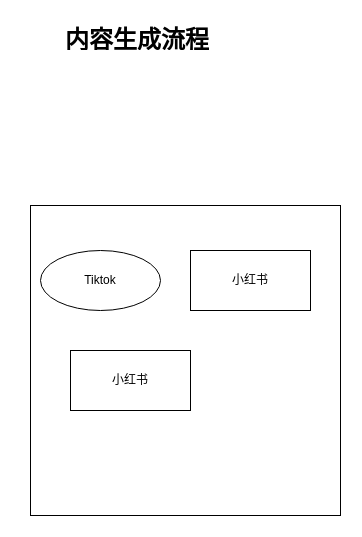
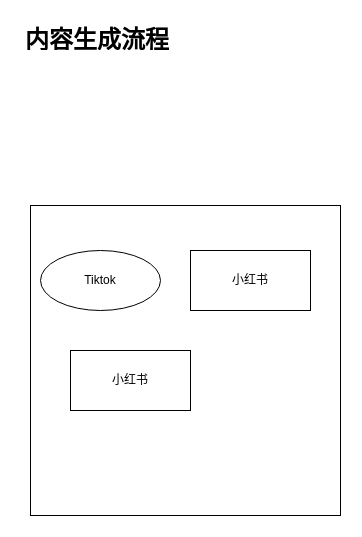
node "内容生成流程": moved (151, 36) -> (111, 36)
